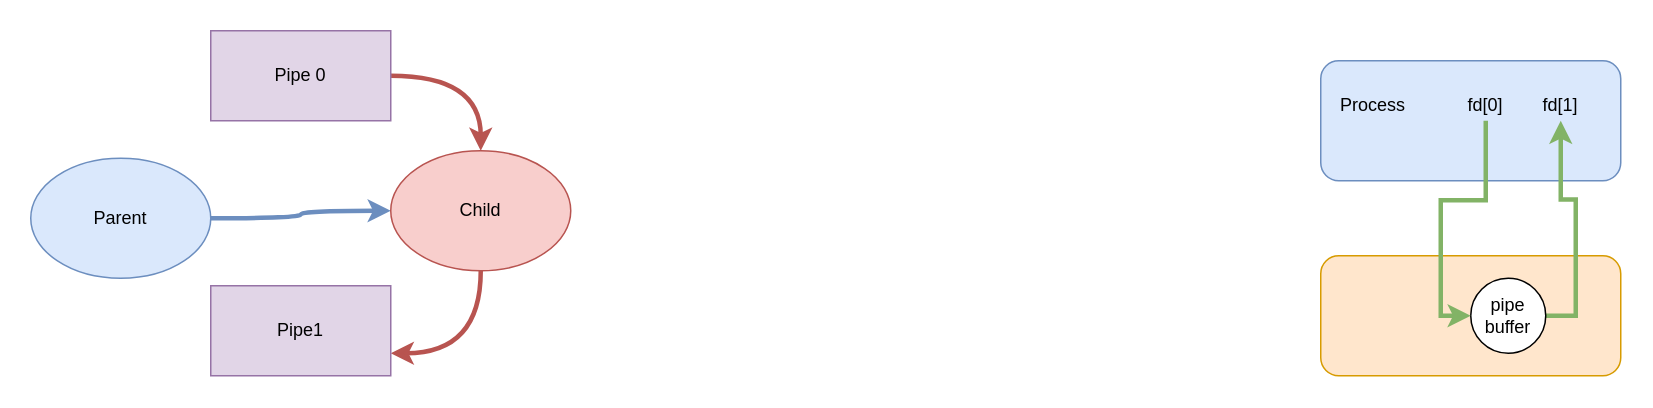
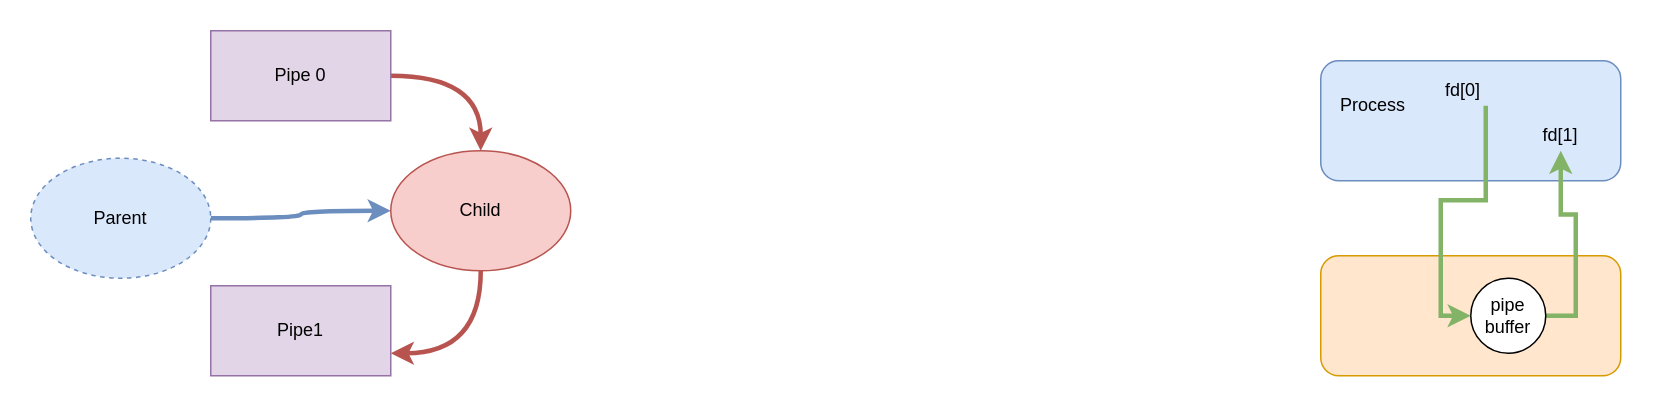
node "fd[0]": moved (1486, 106) -> (1463, 91)
node "fd[1]": moved (1561, 106) -> (1561, 136)
node "Parent": style solid -> dashed
